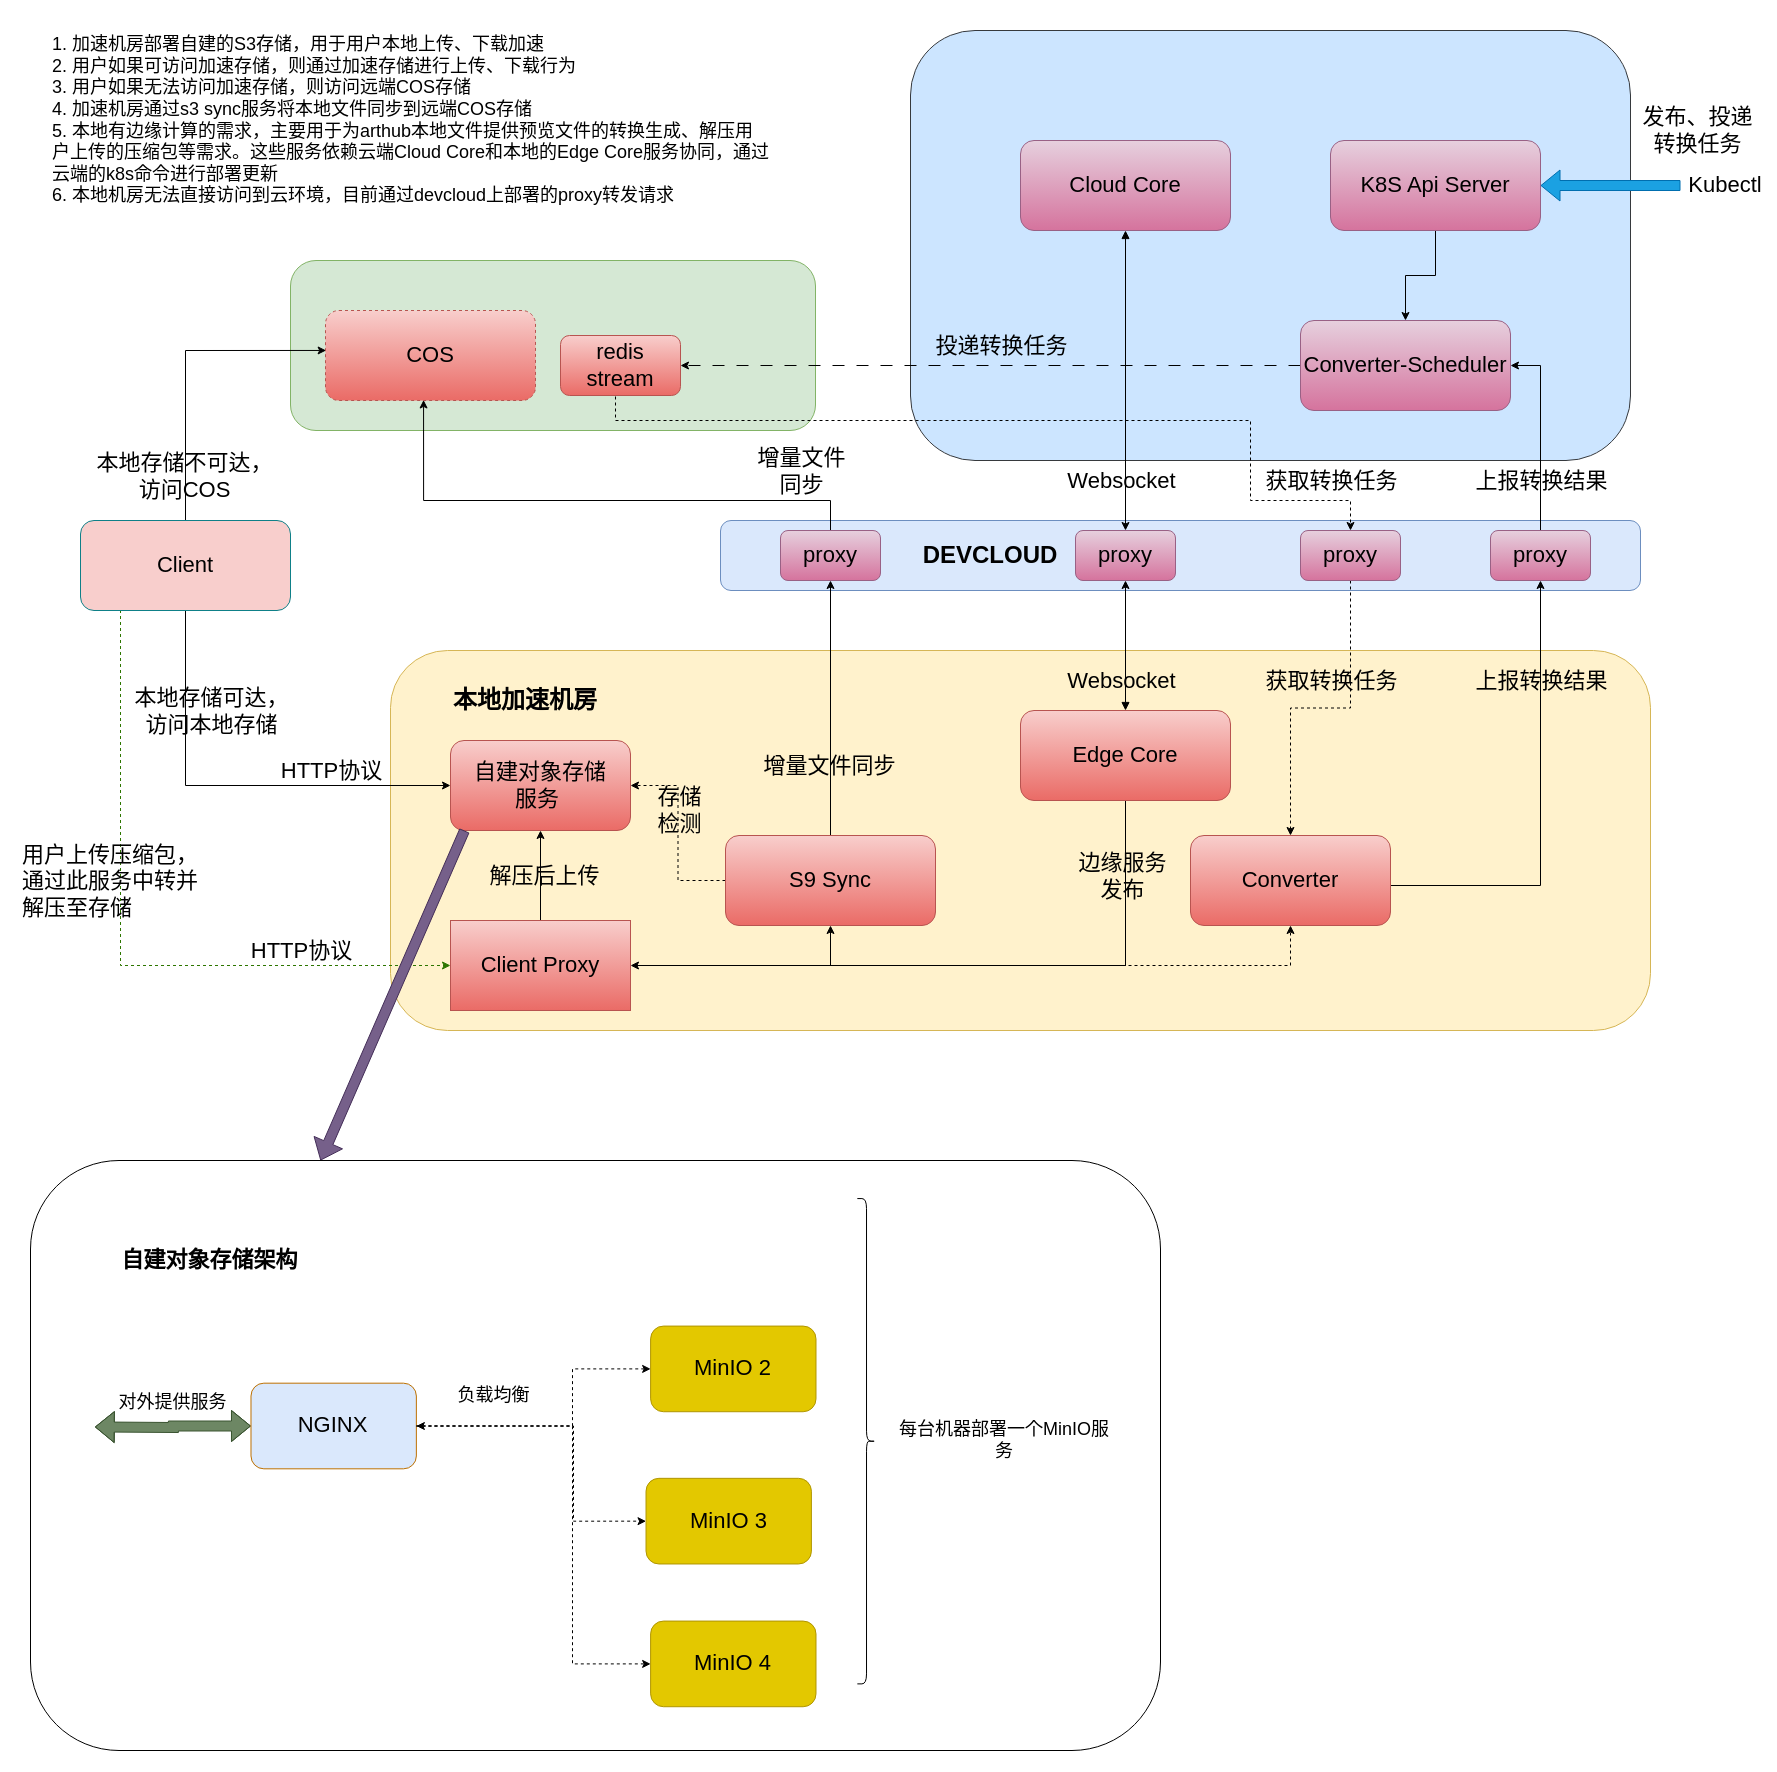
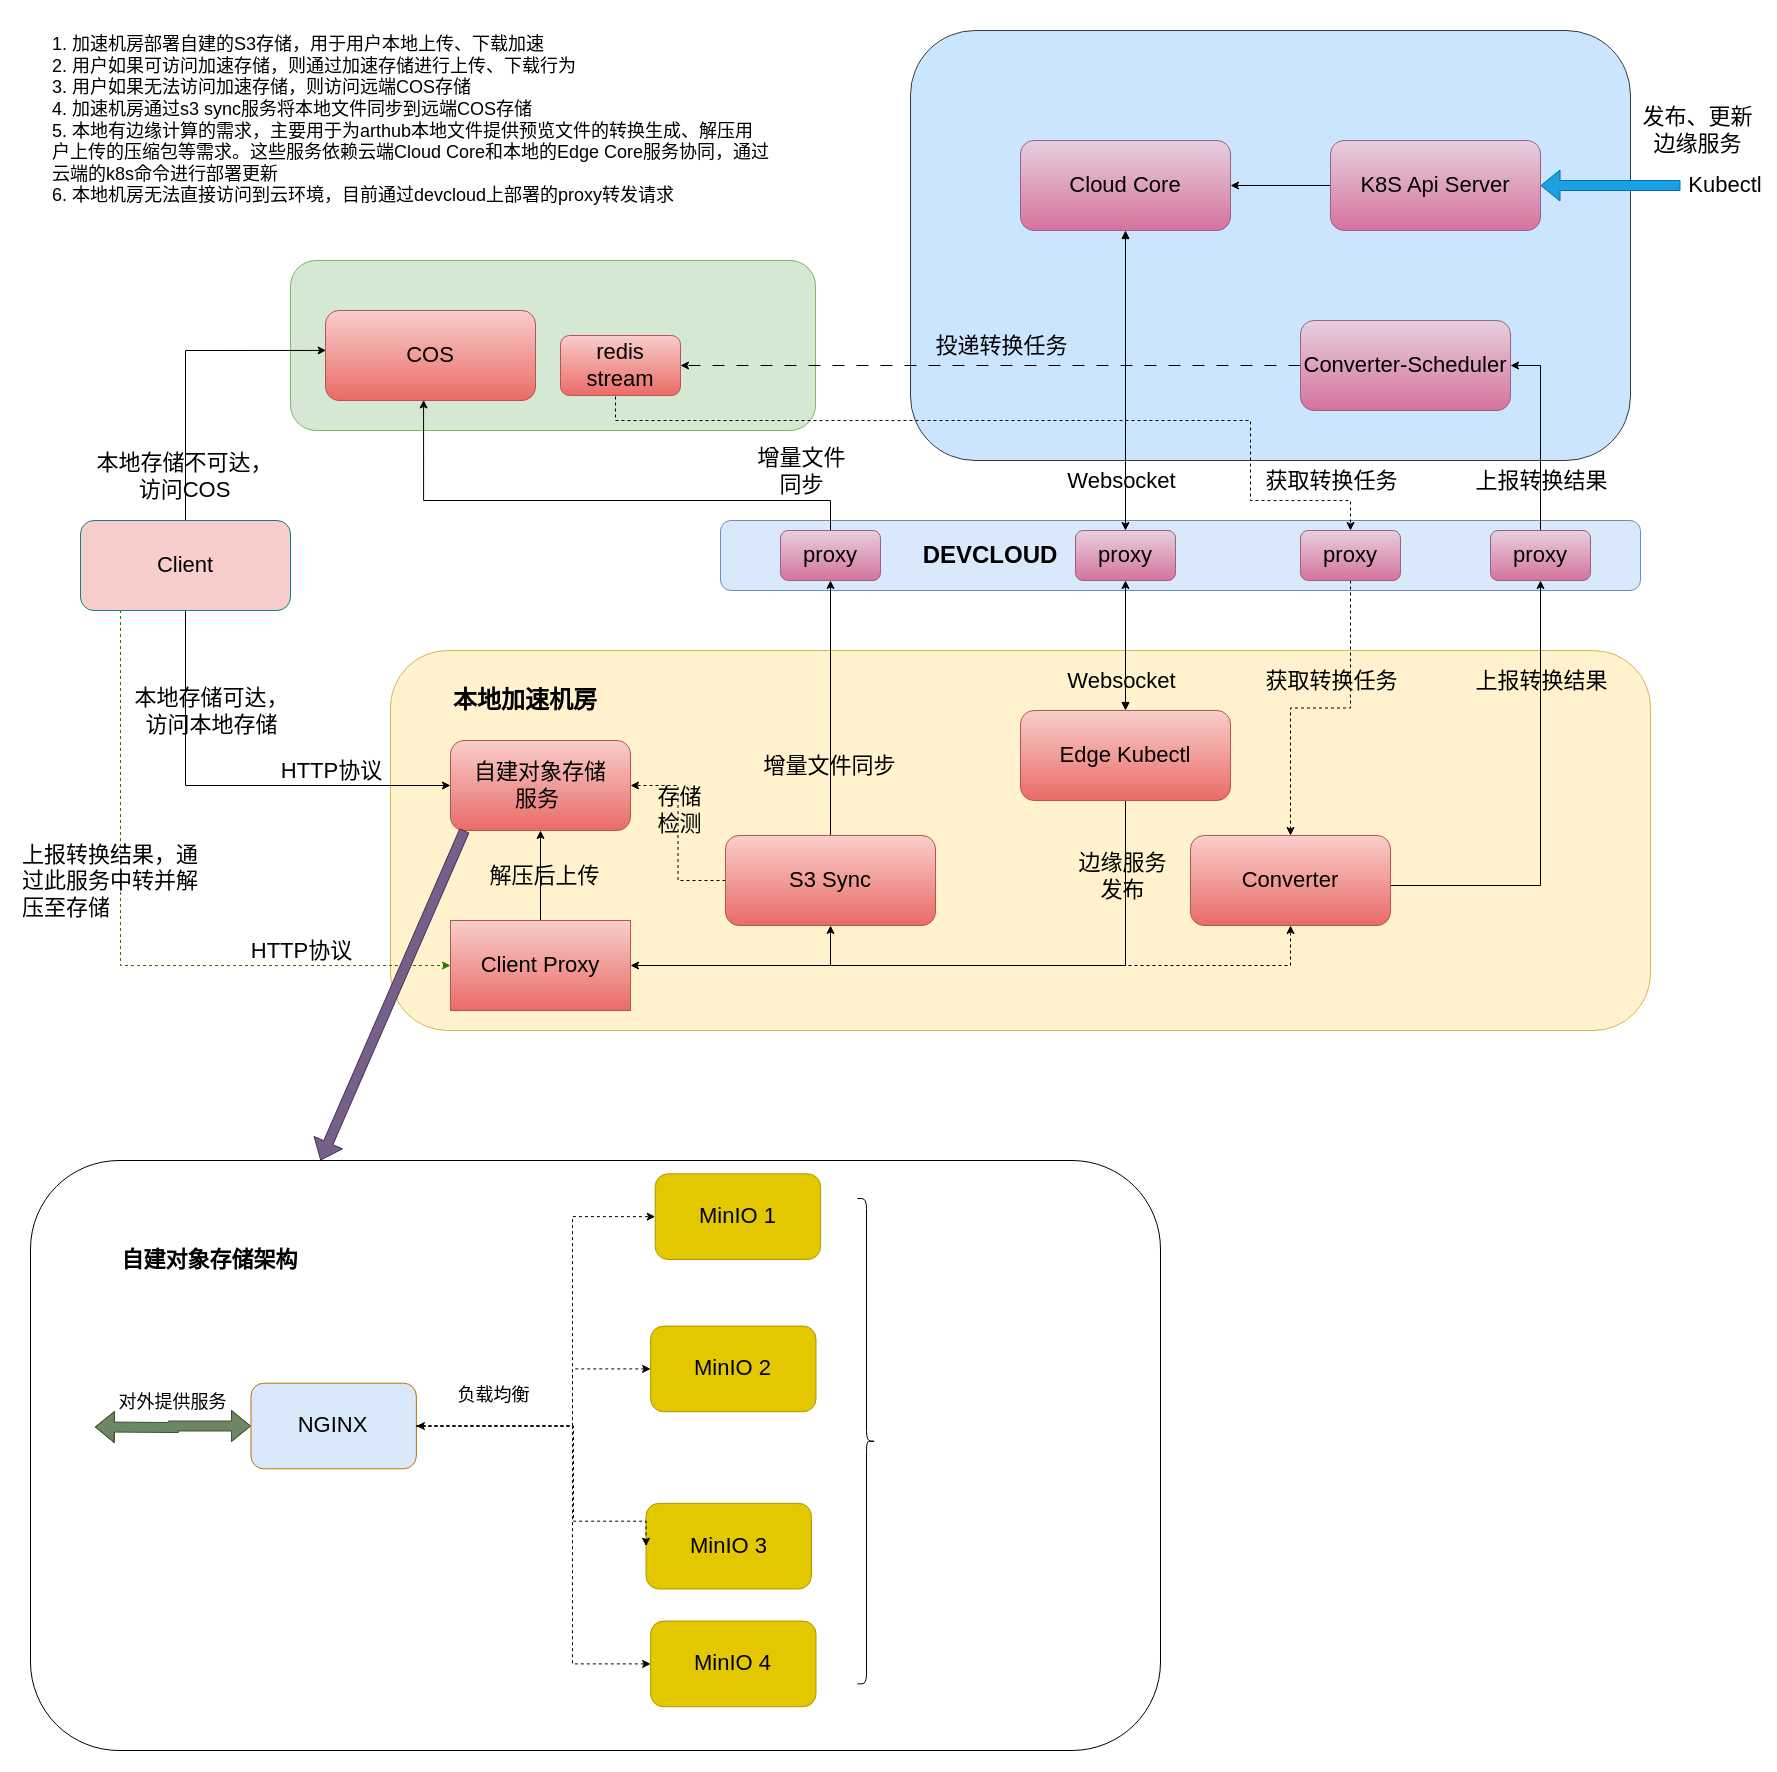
node "发布、投递转换任务": label "发布、投递转换任务" -> "发布、更新边缘服务"
edge "K8S Api Server" -> "Converter-Scheduler": now "K8S Api Server" -> "Cloud Core"
node "COS": style dashed -> solid
node "Edge Core": label "Edge Core" -> "Edge Kubectl"
node "用户上传压缩包，通过此服务中转并解压至存储": label "用户上传压缩包，通过此服务中转并解压至存储" -> "上报转换结果，通过此服务中转并解压至存储"
node "S9 Sync": label "S9 Sync" -> "S3 Sync"
node "MinIO 1": added
edge "NGINX" -> "MinIO 1": added
node "每台机器部署一个MinIO服务": removed
node "MinIO 3": moved (729, 1521) -> (729, 1546)
